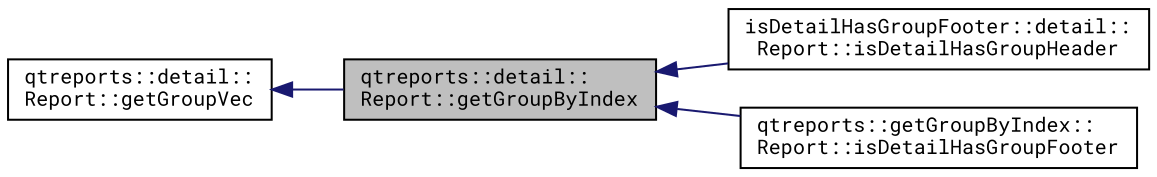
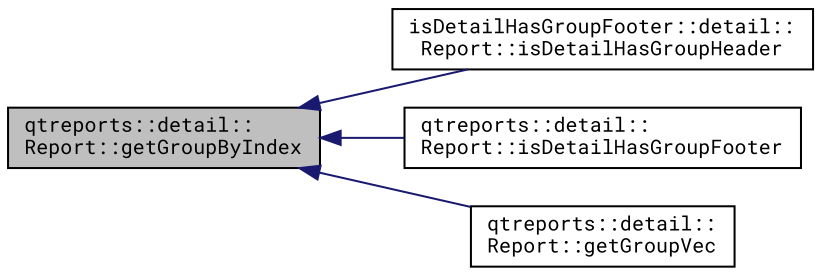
edge "qtreports::detail:: Report::getGroupByIndex" -> "qtreports::detail:: Report::getGroupVec": reversed
node "qtreports::getGroupByIndex:: Report::isDetailHasGroupFooter": label "qtreports::getGroupByIndex:: Report::isDetailHasGroupFooter" -> "qtreports::detail:: Report::isDetailHasGroupFooter"
